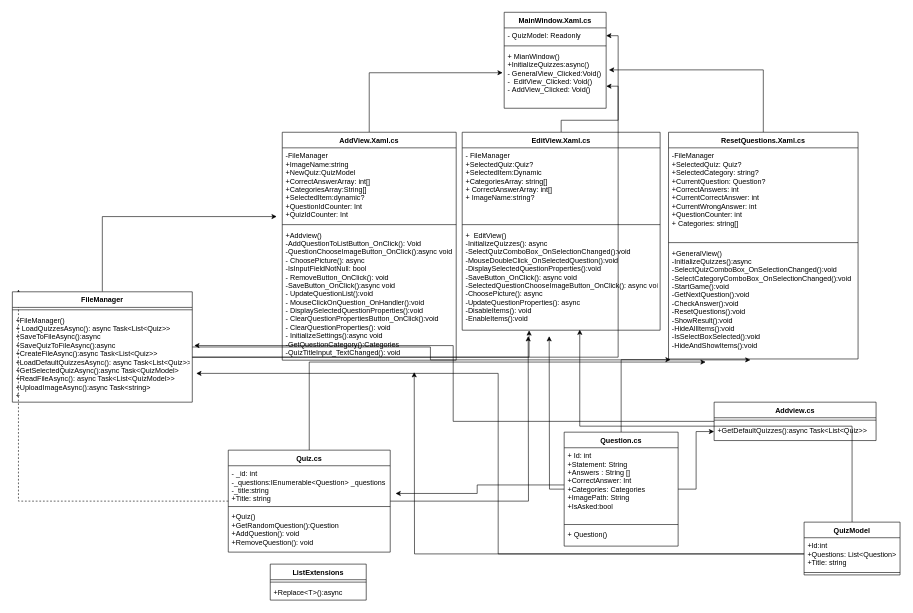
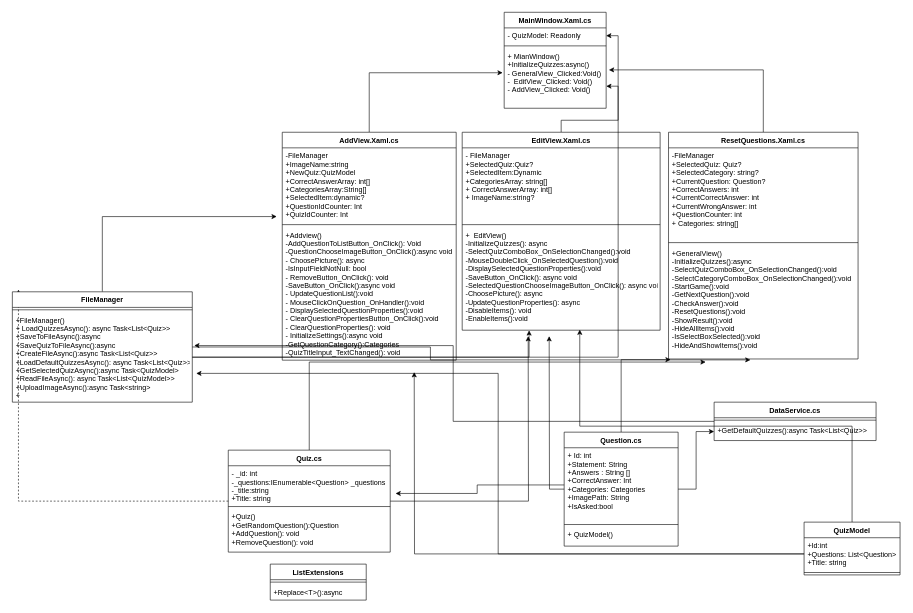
node "Addview.cs": label "Addview.cs" -> "DataService.cs"
node "+ Question()": label "+ Question()" -> "+ QuizModel()"
